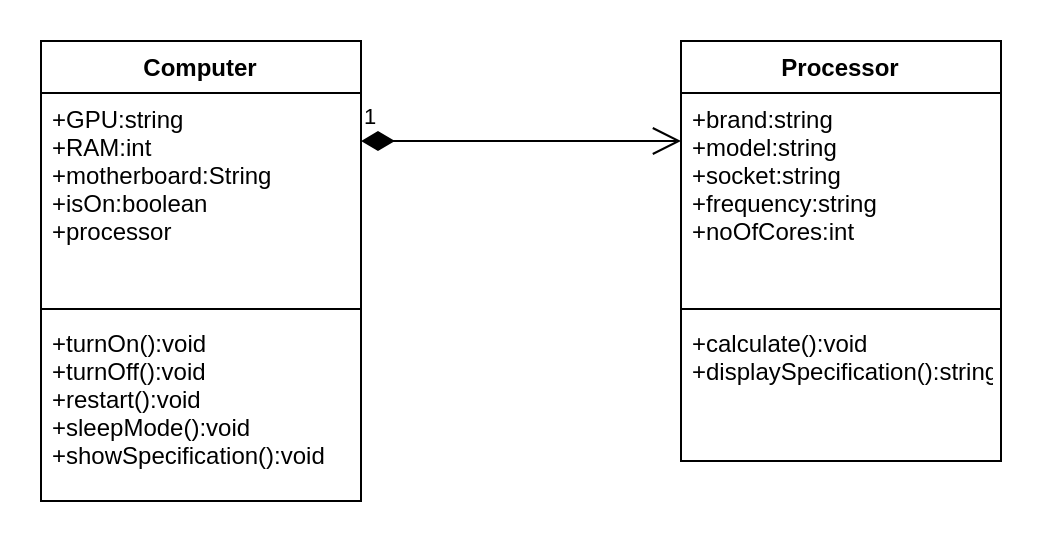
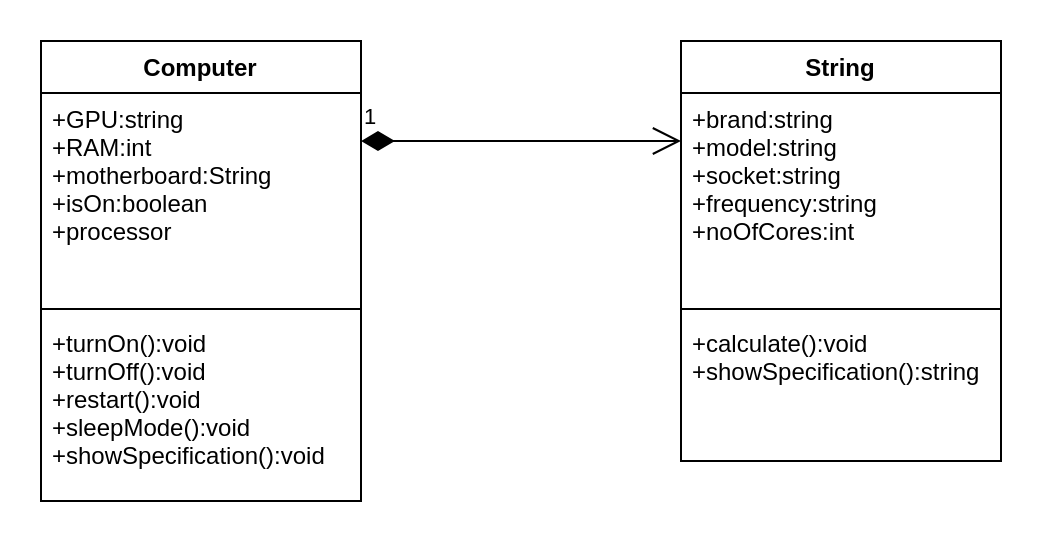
node "Processor": label "Processor" -> "String"
node "+calculate():void +displaySpecification():string": label "+calculate():void +displaySpecification():string" -> "+calculate():void +showSpecification():string"
